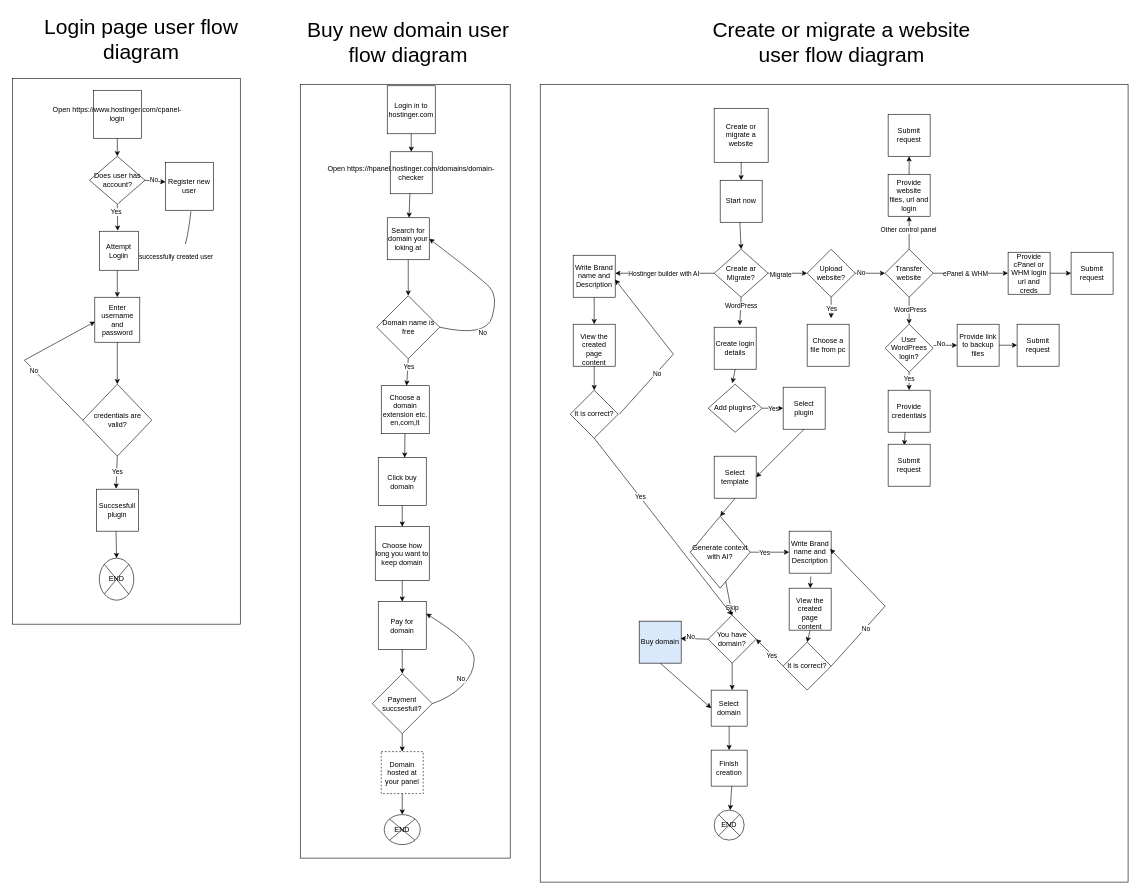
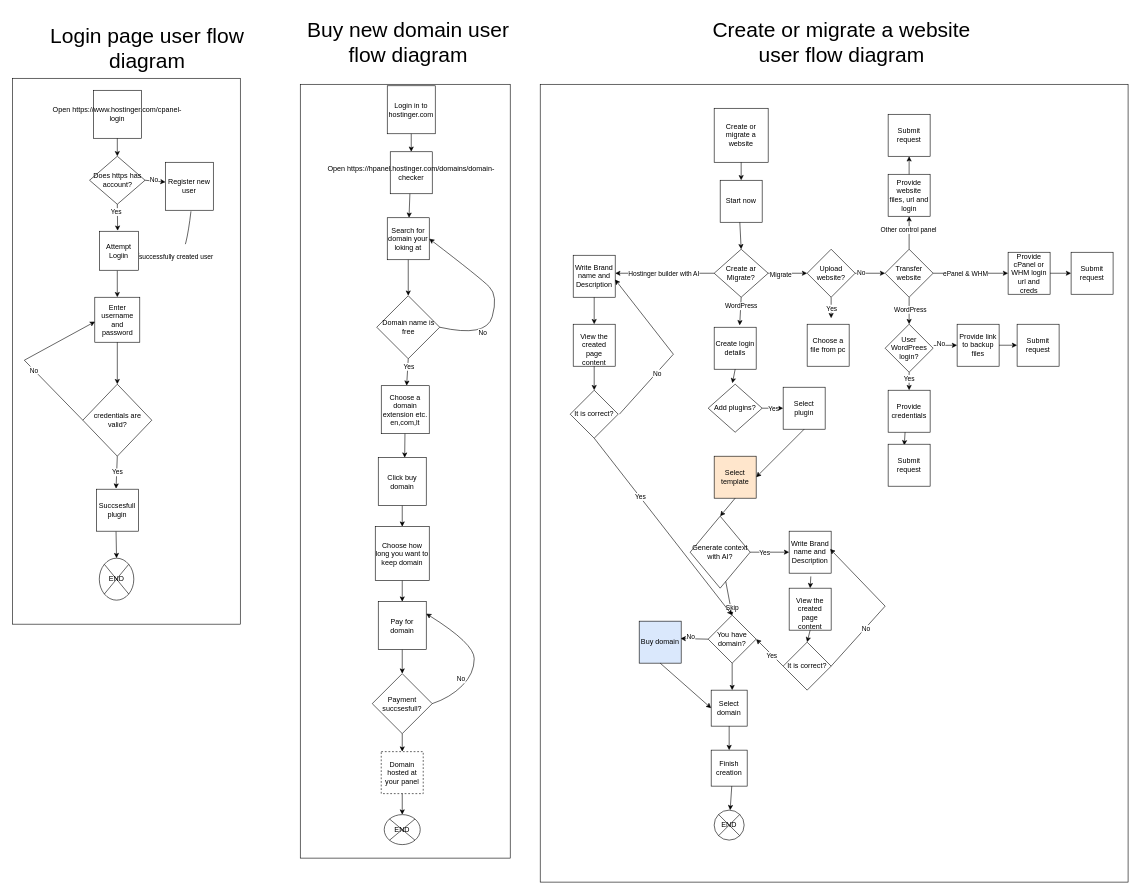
node "Login page user flow diagram": moved (141, 39) -> (147, 48)
node "Does user has account?": label "Does user has account?" -> "Does https has account?"
node "Select template": fillcolor #ffffff -> #ffe6cc
